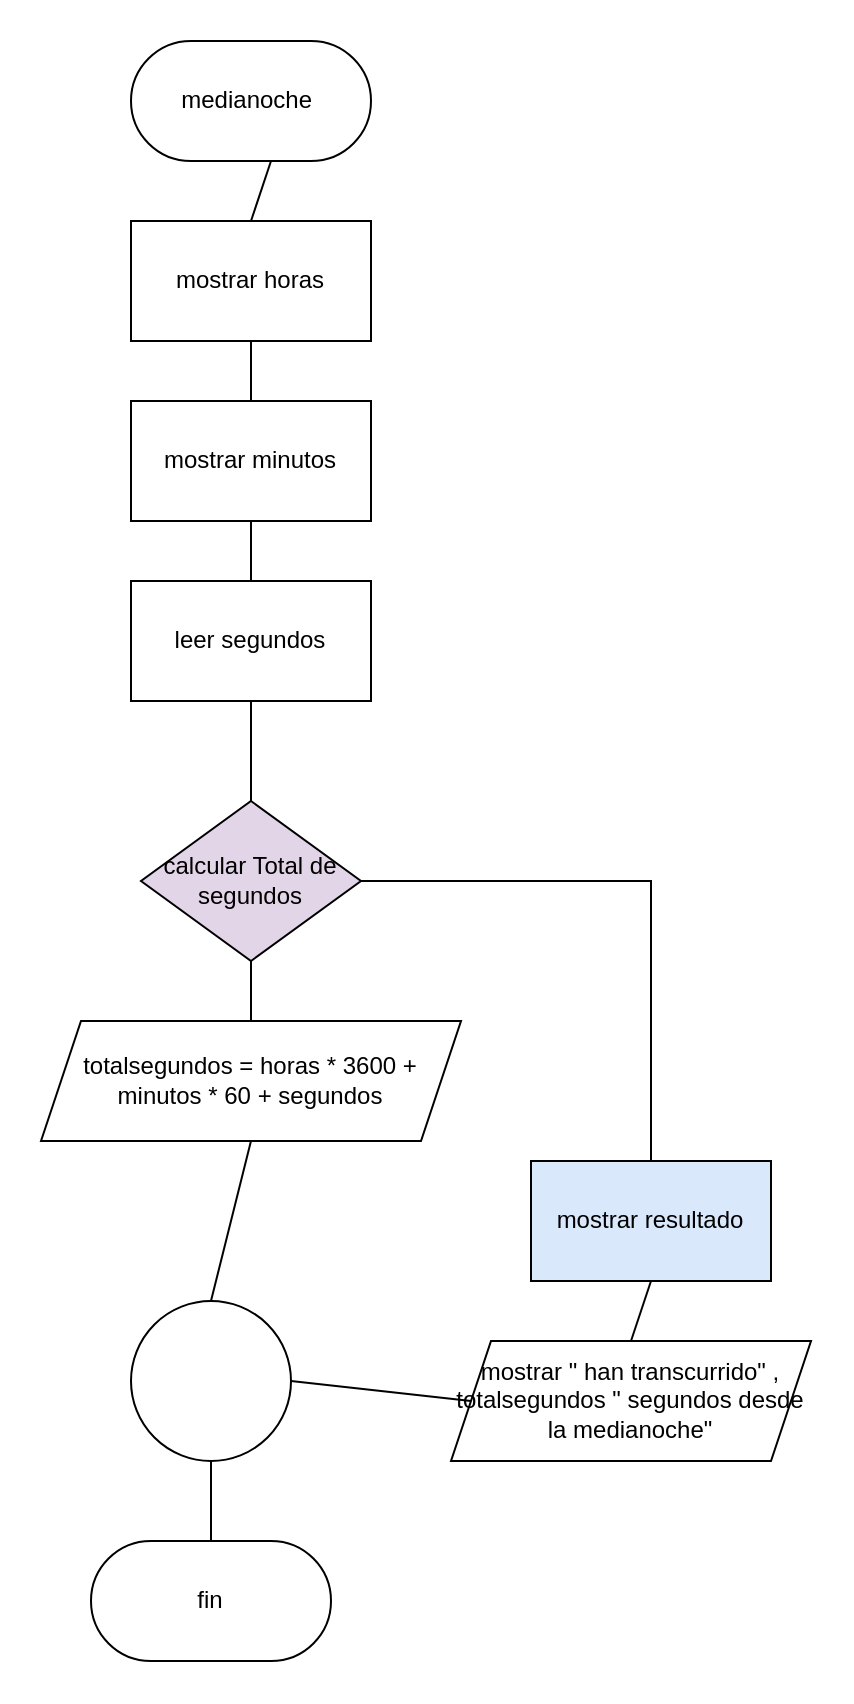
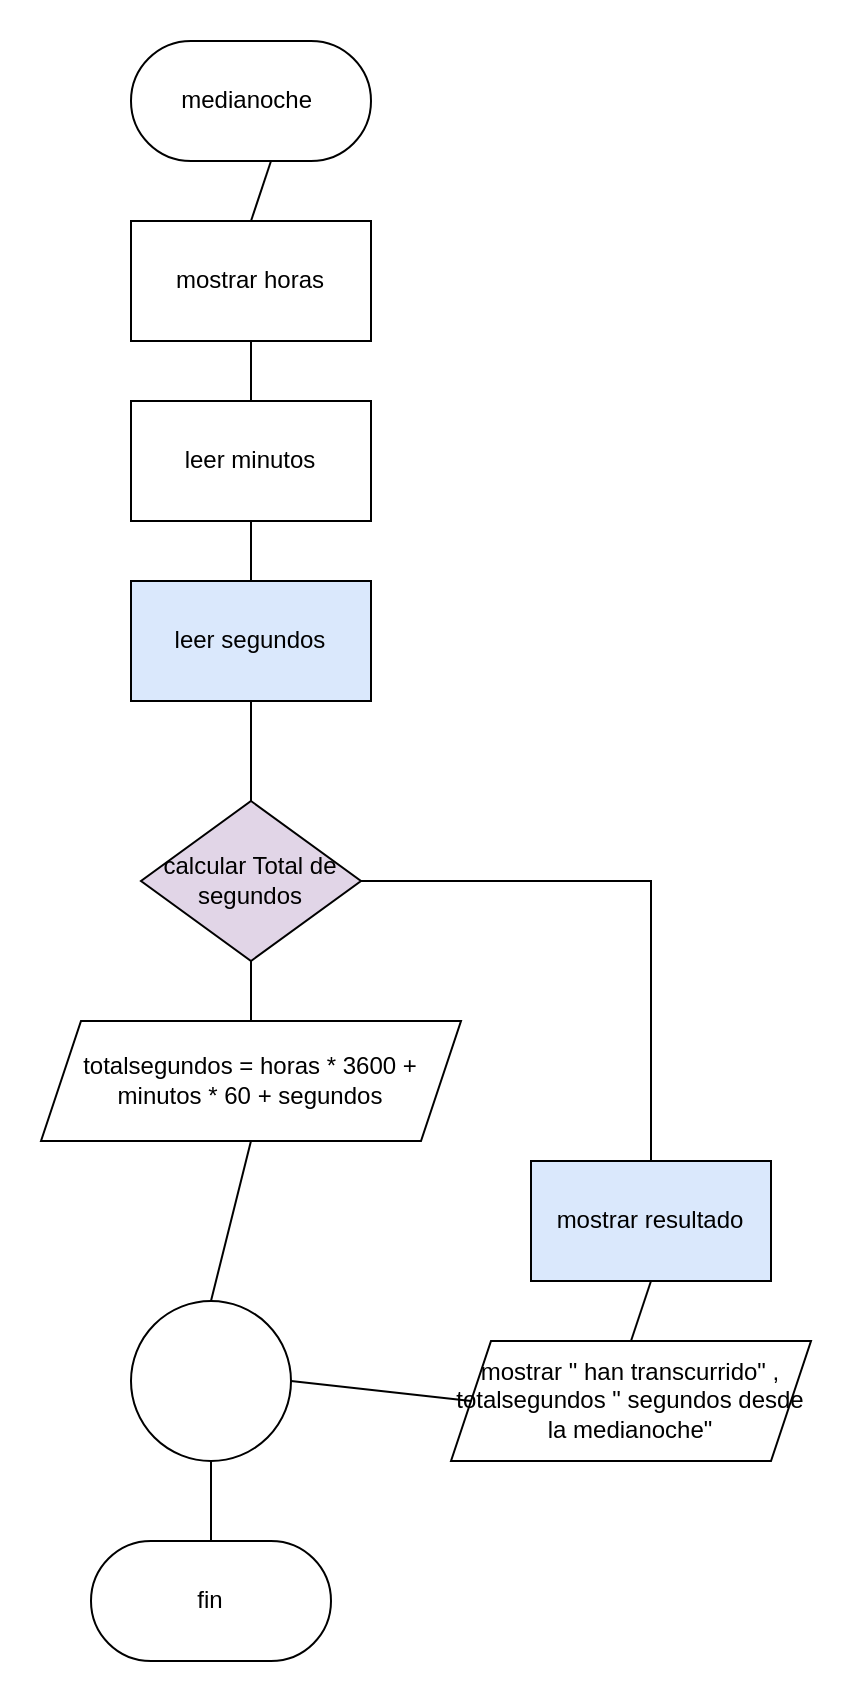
node "mostrar minutos": label "mostrar minutos" -> "leer minutos"
node "leer segundos": fillcolor #ffffff -> #dae8fc
